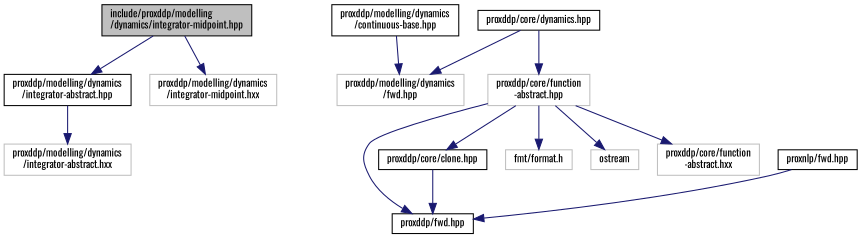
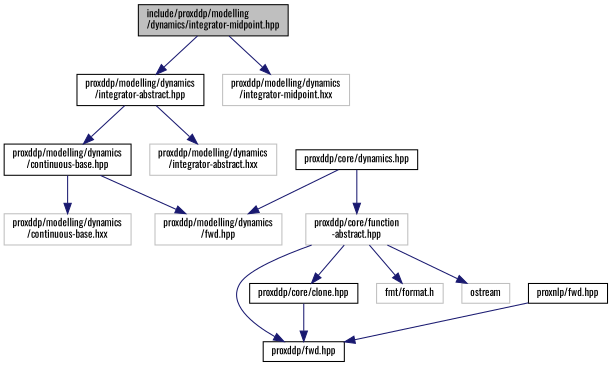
edge "proxddp/modelling/dynamics /integrator-abstract.hpp" -> "proxddp/modelling/dynamics /continuous-base.hpp": added
node "proxddp/core/function -abstract.hxx": removed
node "proxddp/modelling/dynamics /continuous-base.hxx": added
